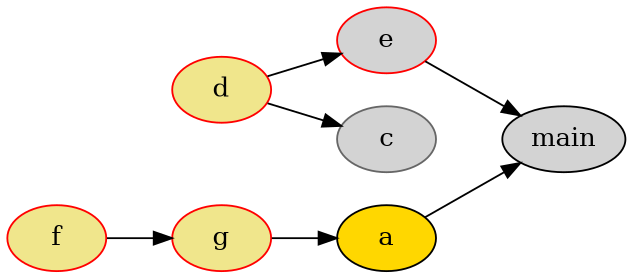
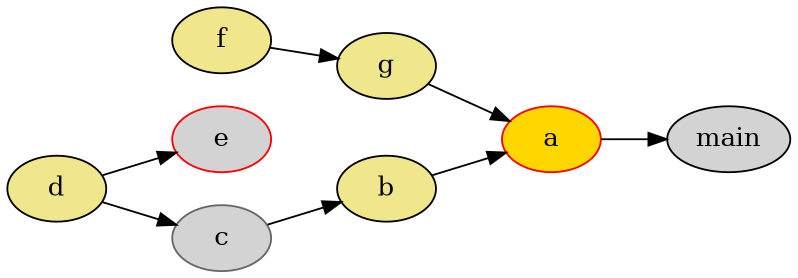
edge "e" -> "main": removed
node "d": color red -> black
node "b": added
node "f": color red -> black
node "g": color red -> black
node "a": color black -> red
